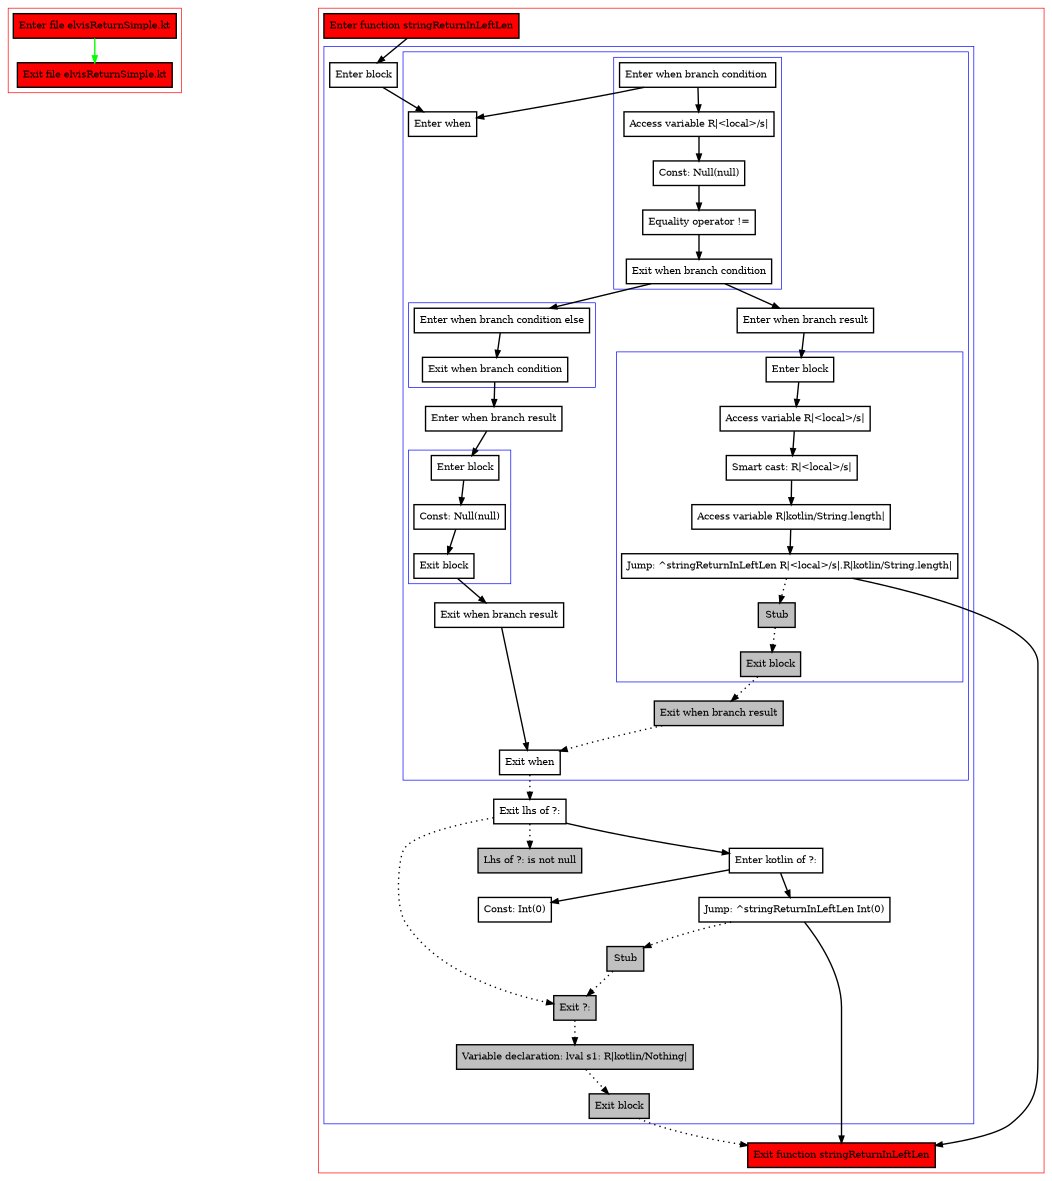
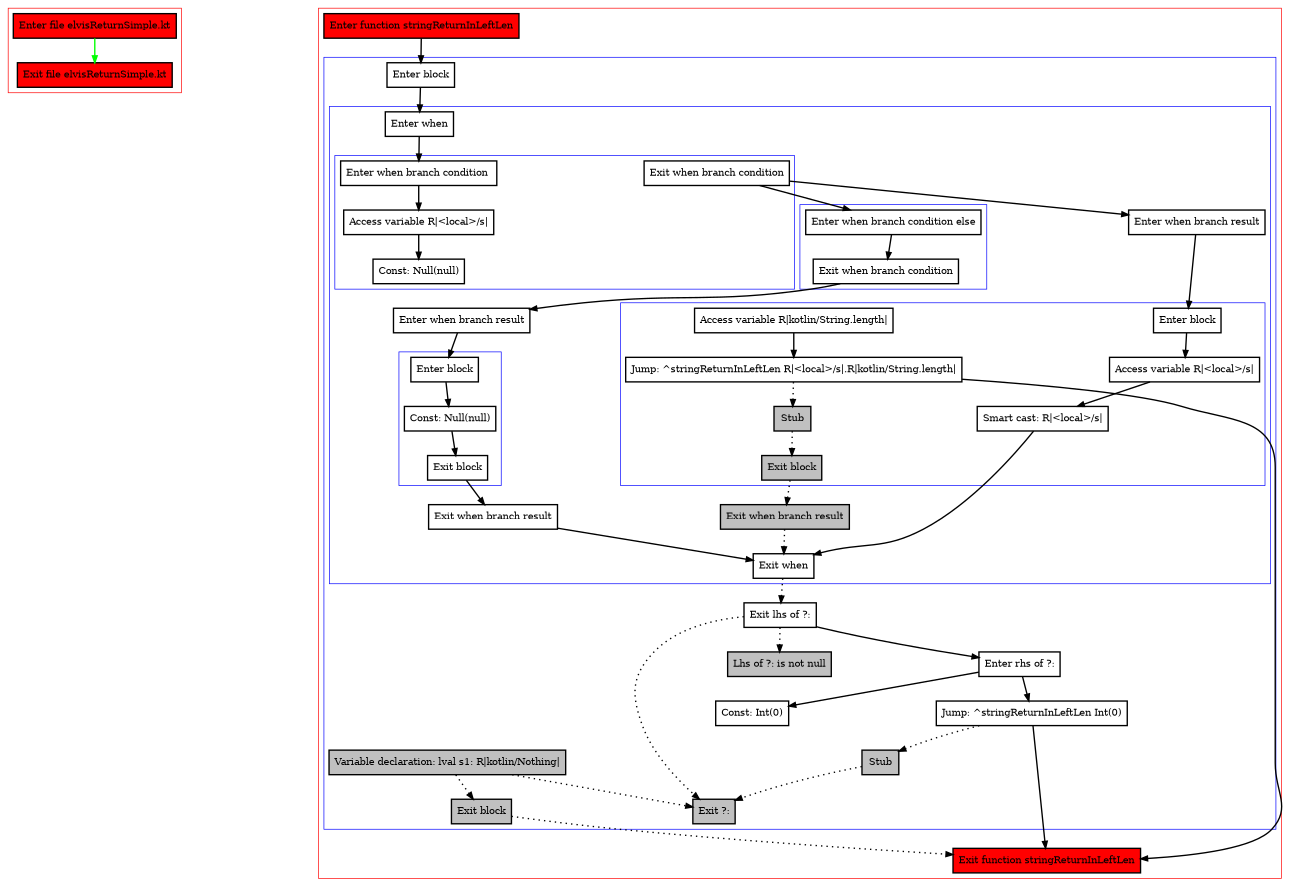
edge "Enter when branch condition" -> "Enter when": reversed
node "Equality operator !=": removed
edge "Smart cast: R|<local>/s|" -> "Access variable R|kotlin/String.length|": now "Smart cast: R|<local>/s|" -> "Exit when"
node "Enter kotlin of ?:": label "Enter kotlin of ?:" -> "Enter rhs of ?:"
edge "Exit ?:" -> "Variable declaration: lval s1: R|kotlin/Nothing|": reversed
